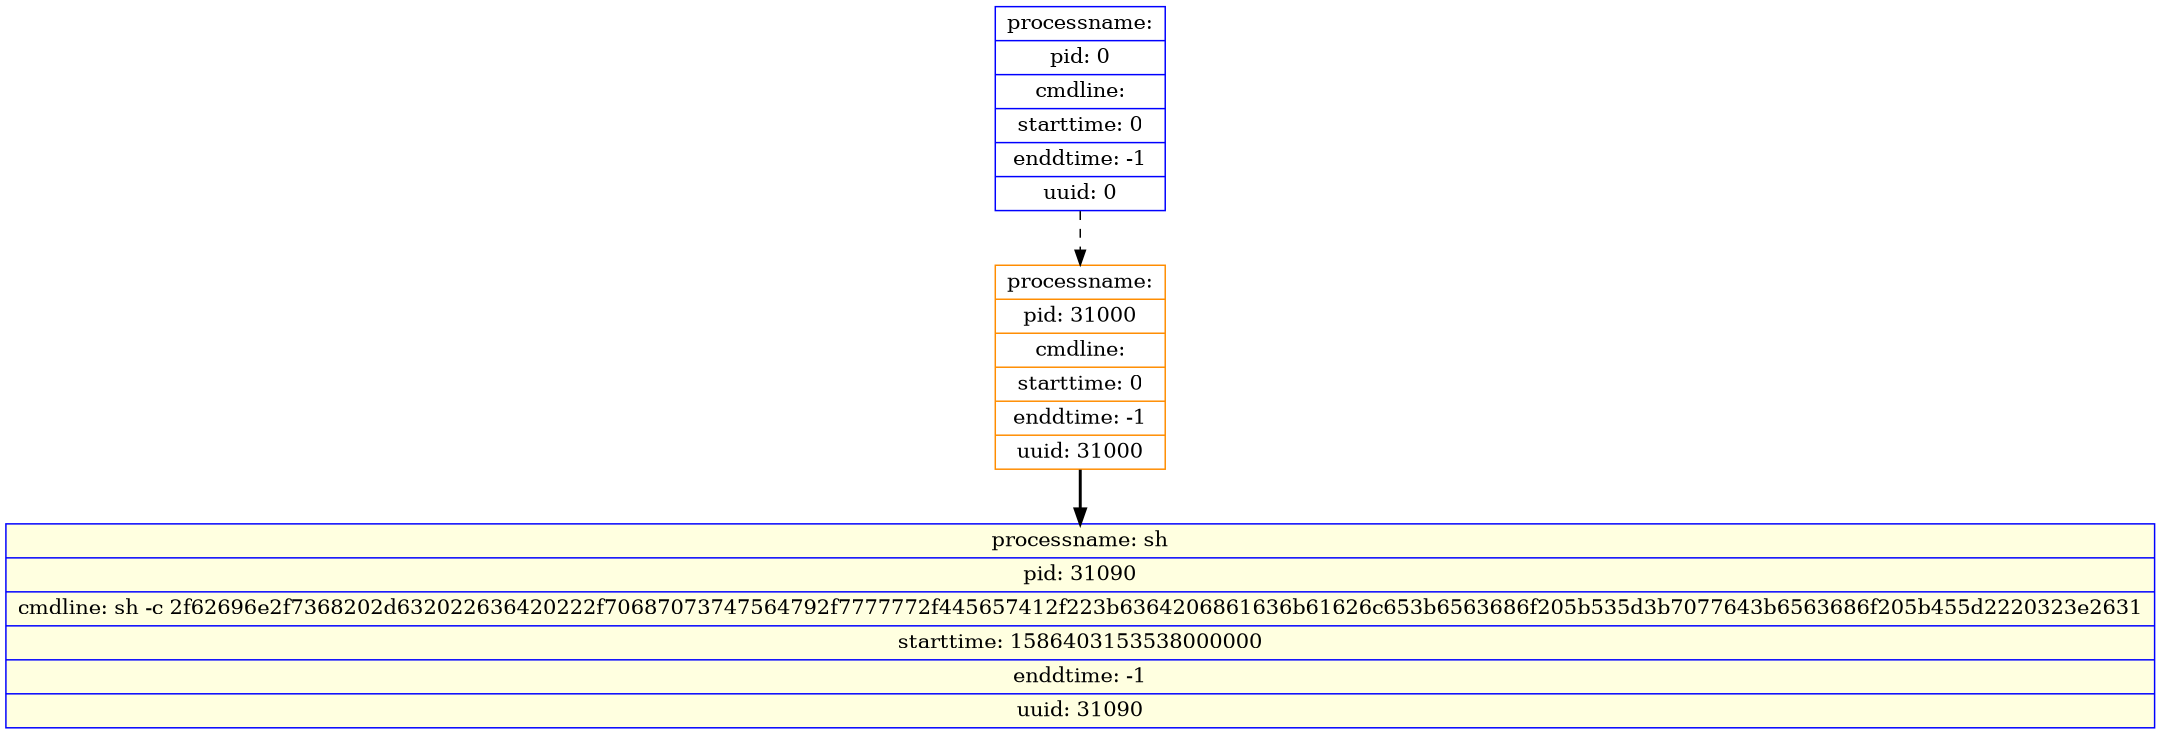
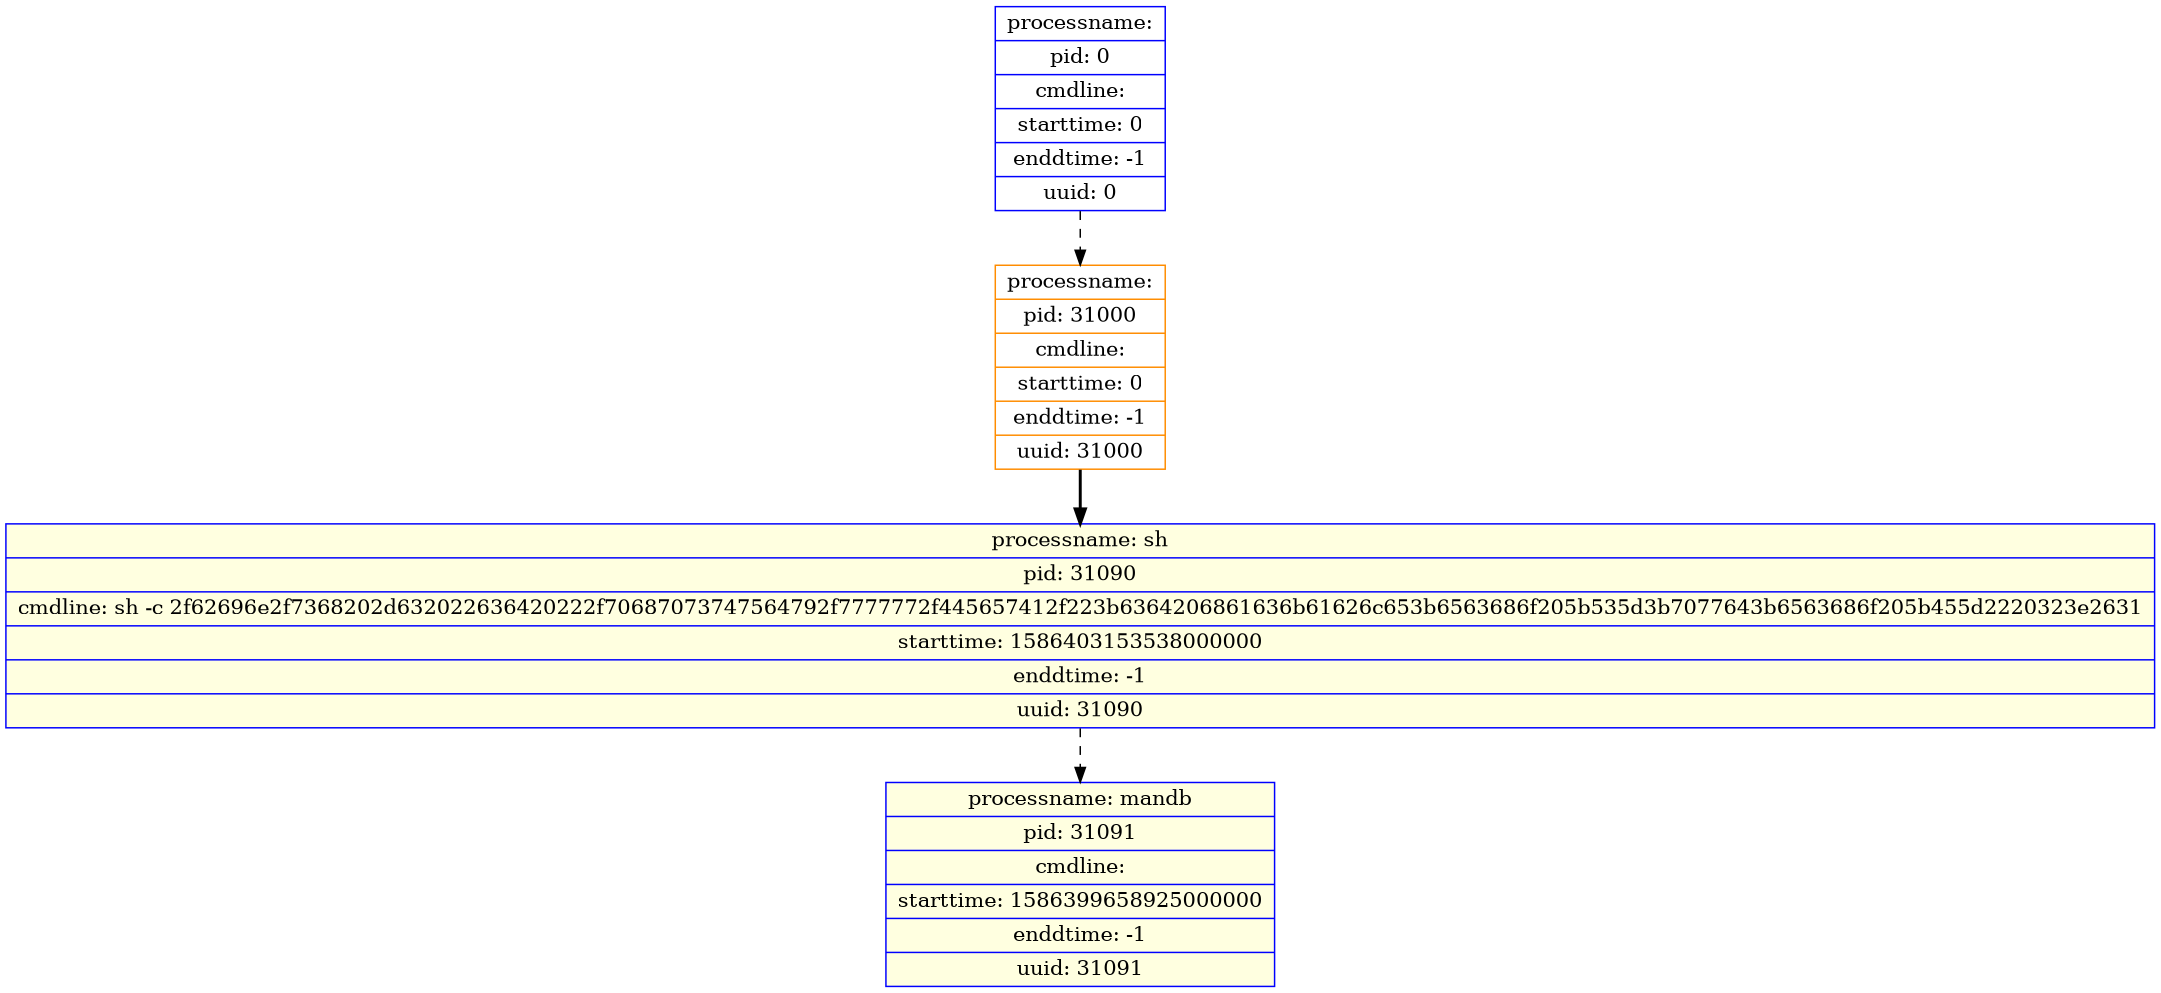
node "processname: mandb": added
